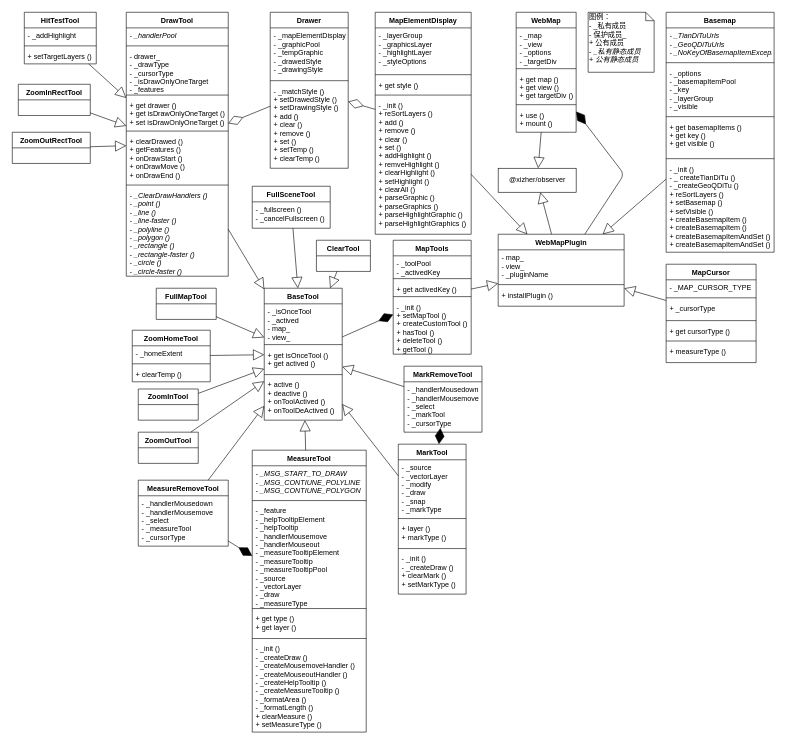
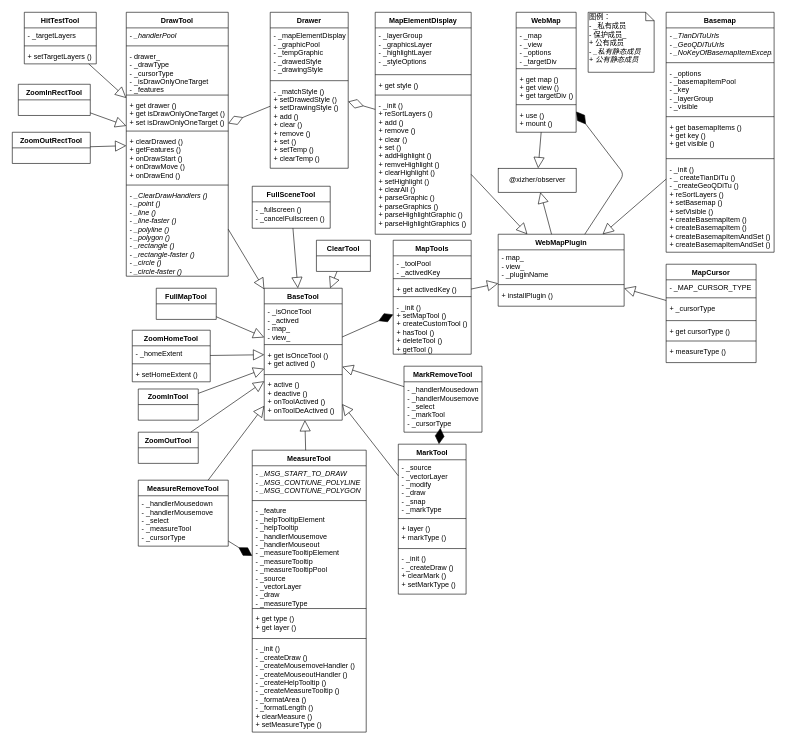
node "- _addHighlight": label "- _addHighlight" -> "- _targetLayers"
node "+ clearTemp ()": label "+ clearTemp ()" -> "+ setHomeExtent ()"
